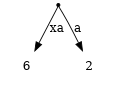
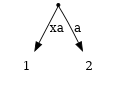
node "6": label "6" -> "1"
